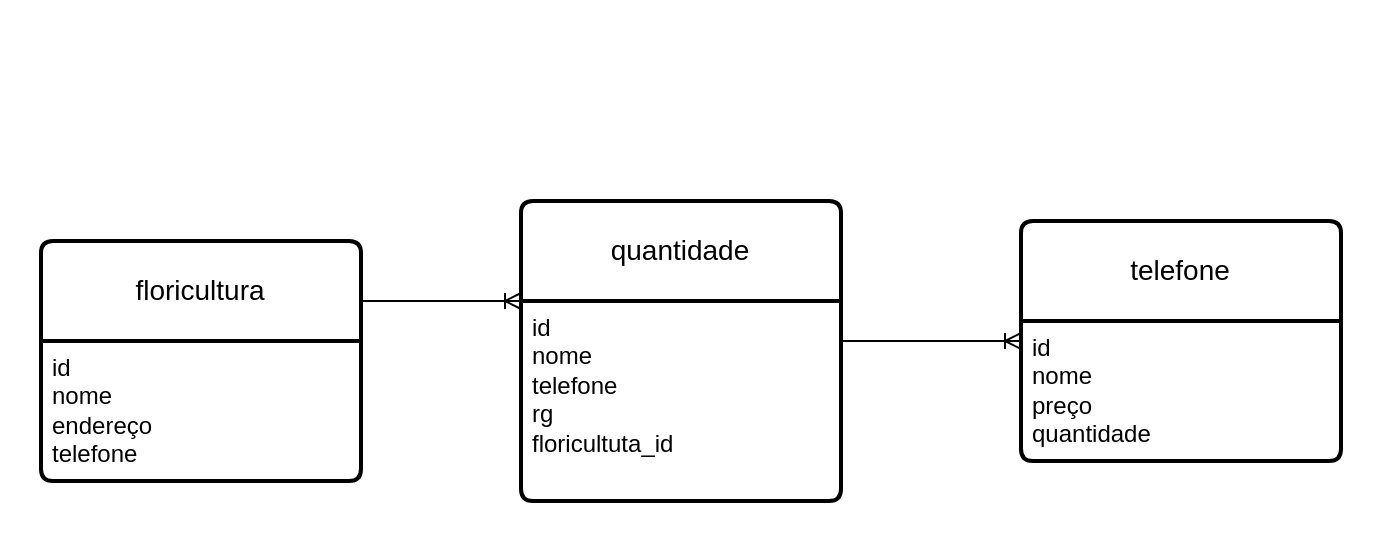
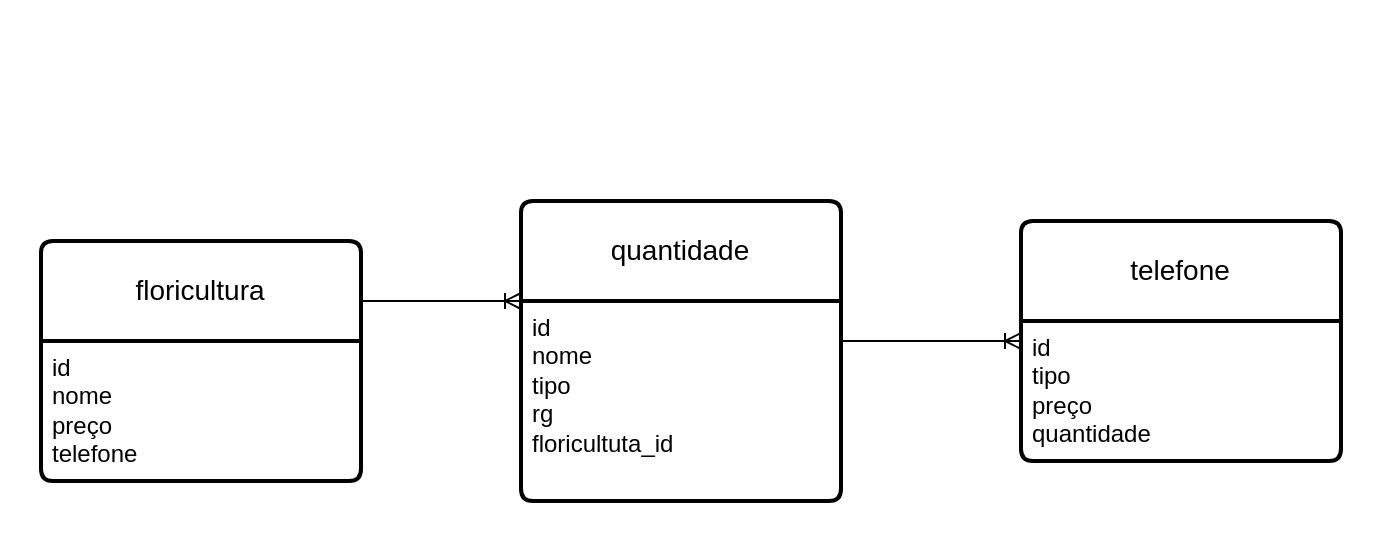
node "id nome telefone rg floricultuta_id": label "id nome telefone rg floricultuta_id" -> "id nome tipo rg floricultuta_id"
node "id nome preço quantidade": label "id nome preço quantidade" -> "id tipo preço quantidade"
node "id nome endereço telefone": label "id nome endereço telefone" -> "id nome preço telefone"
